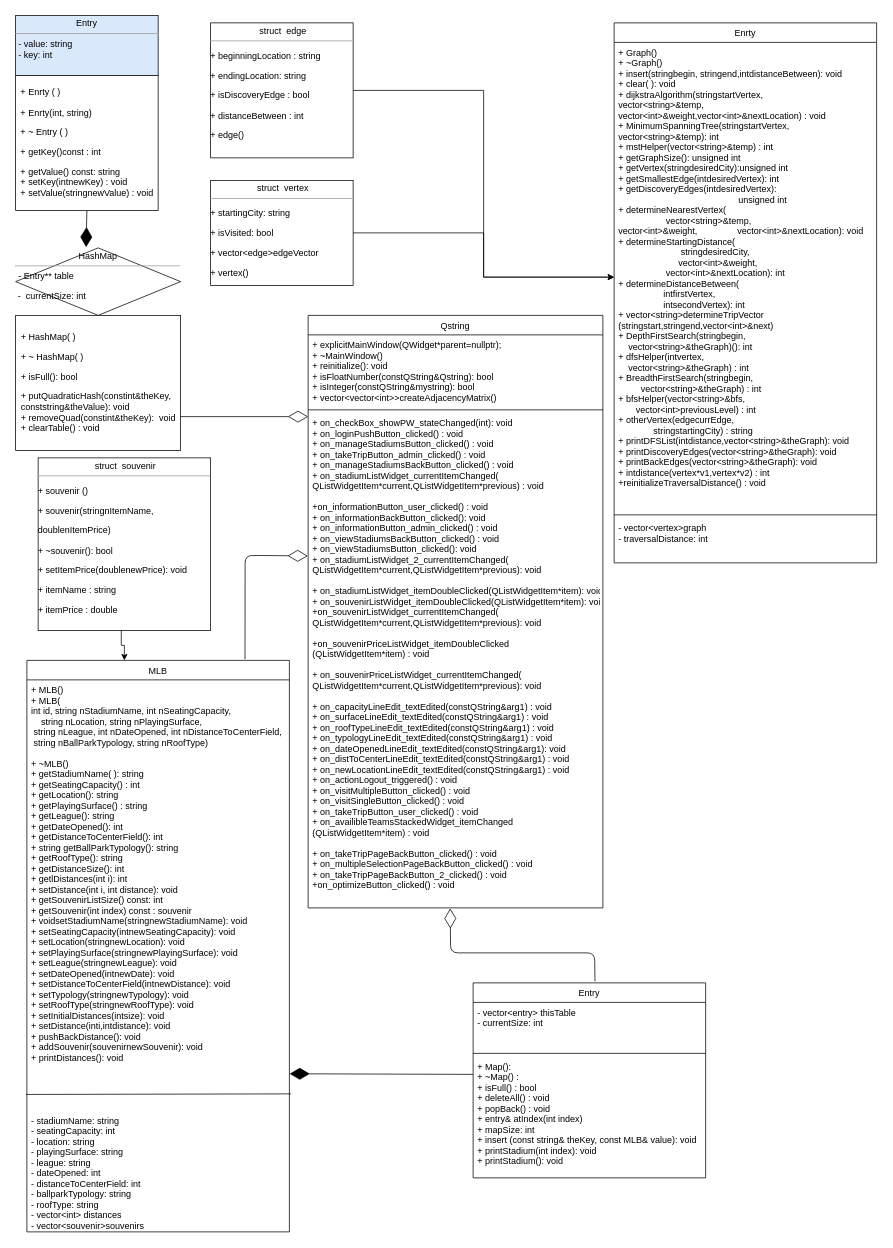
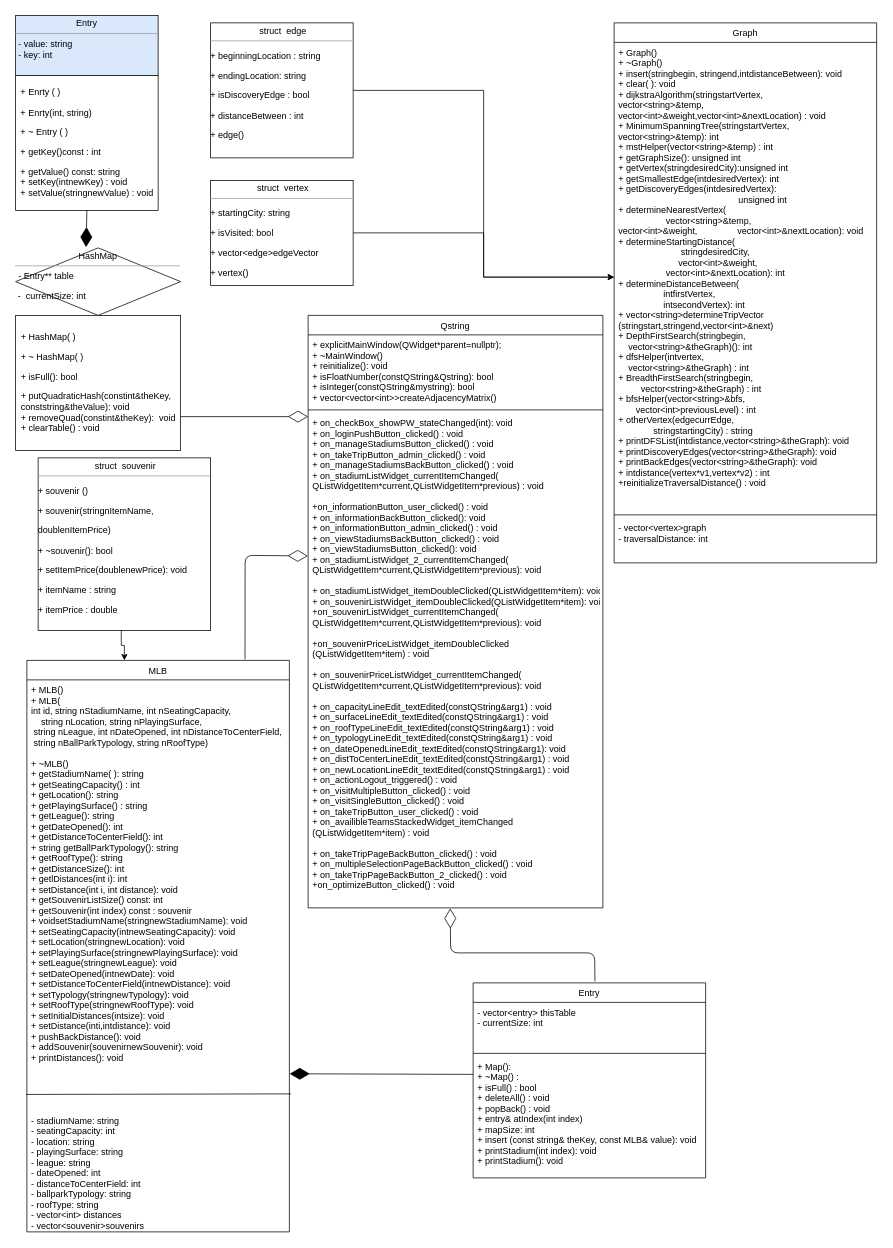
node "Enrty": label "Enrty" -> "Graph"
